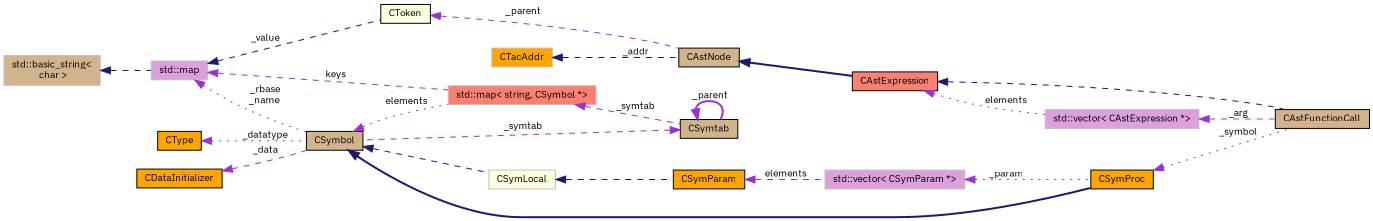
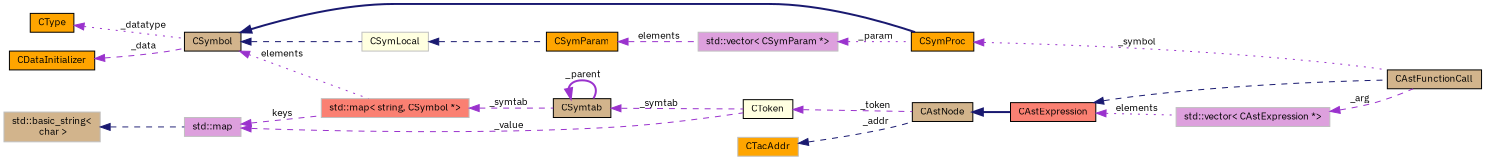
edge "CAstNode" -> "CToken": label " _parent" -> " _token"
edge "CToken" -> "std::map": color midnightblue -> darkorchid3
edge "CSymbol" -> "std::map": removed, label "_rbase _name"
edge "CSymbol" -> "CSymtab": now "CToken" -> "CSymtab"
